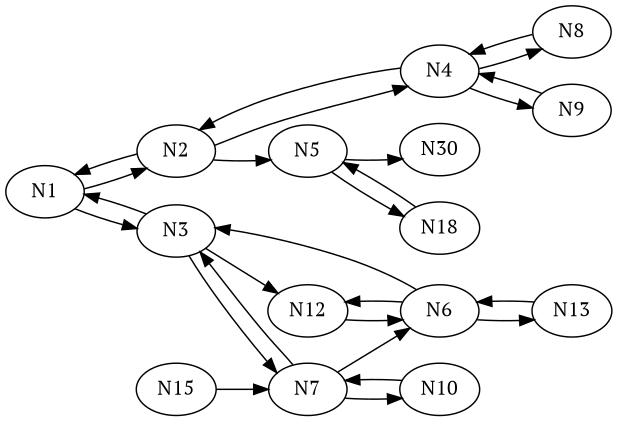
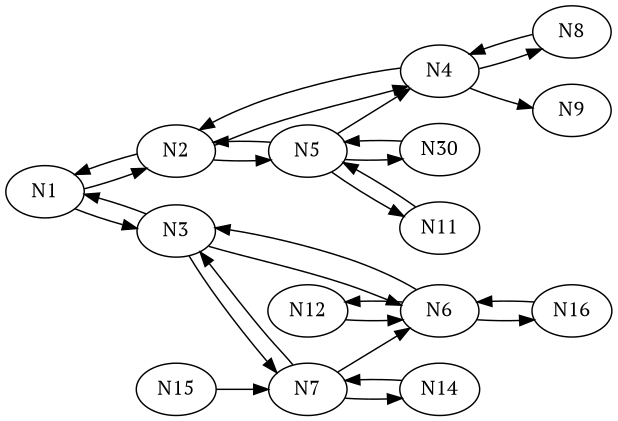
edge "N9" -> "N4": now "N5" -> "N4"
edge "N5" -> "N2": added
edge "N30" -> "N5": added
node "N18": label "N18" -> "N11"
edge "N3" -> "N12": now "N3" -> "N6"
node "N13": label "N13" -> "N16"
node "N10": label "N10" -> "N14"
